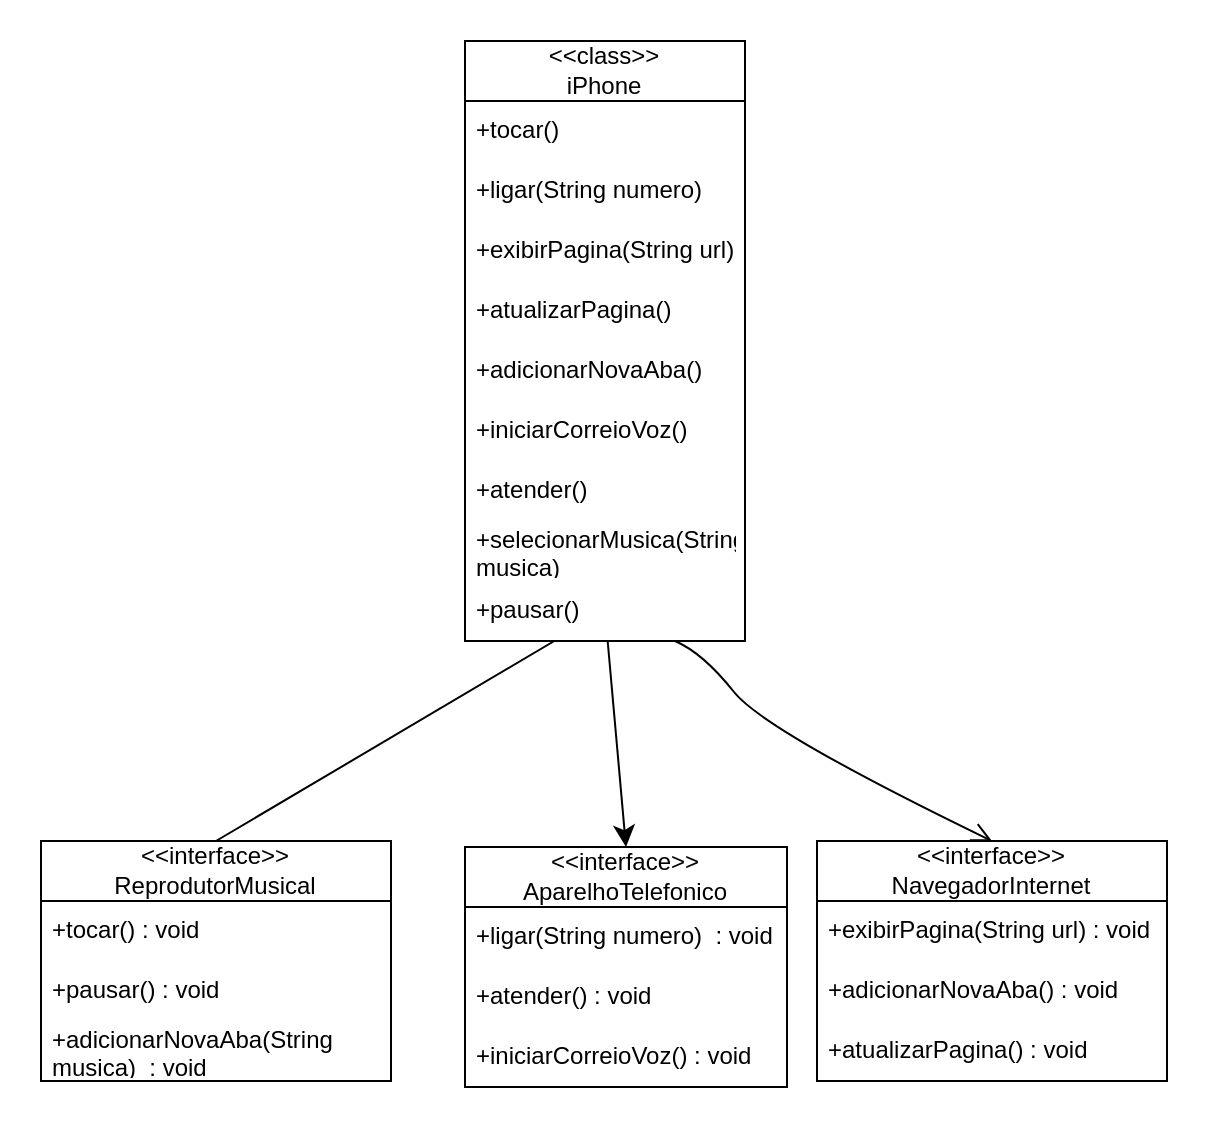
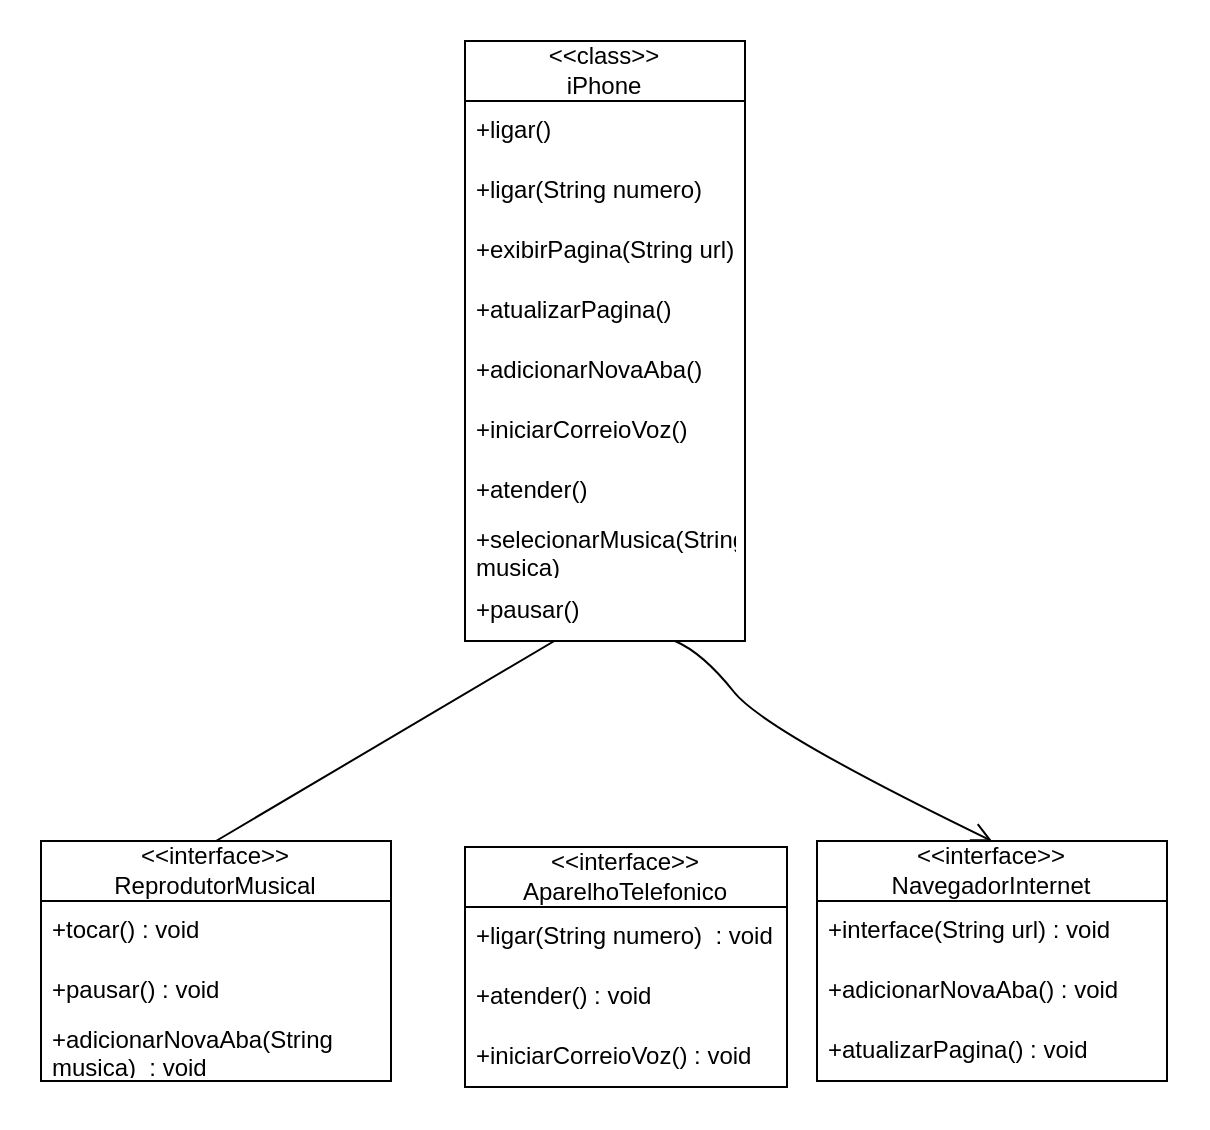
node "+tocar()": label "+tocar()" -> "+ligar()"
edge "+pausar()" -> "<<interface>> AparelhoTelefonico": removed
node "+exibirPagina(String url) : void": label "+exibirPagina(String url) : void" -> "+interface(String url) : void"
